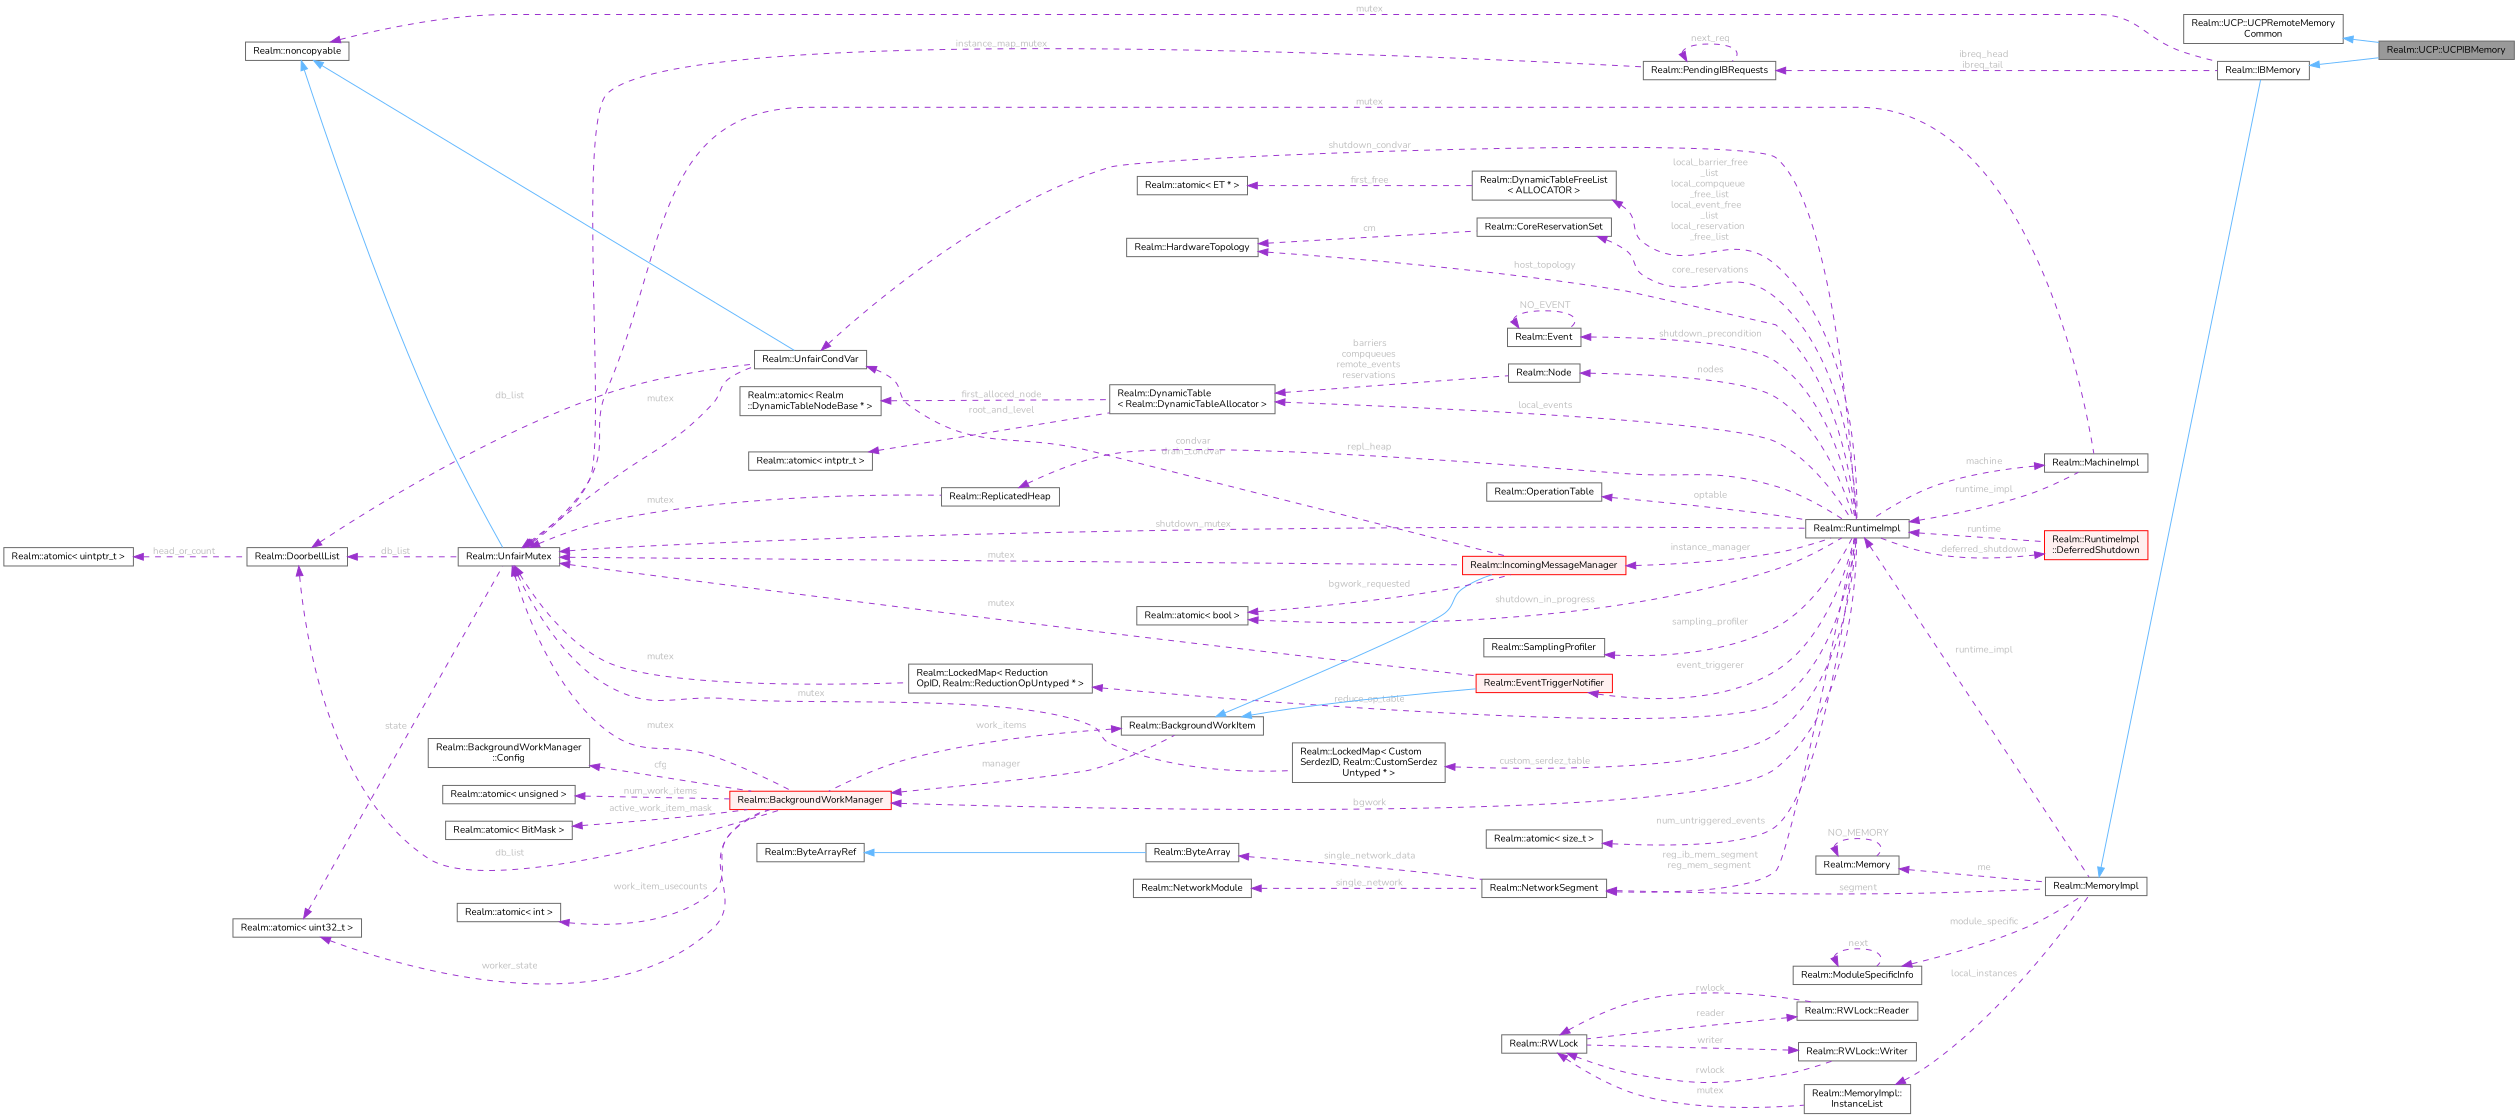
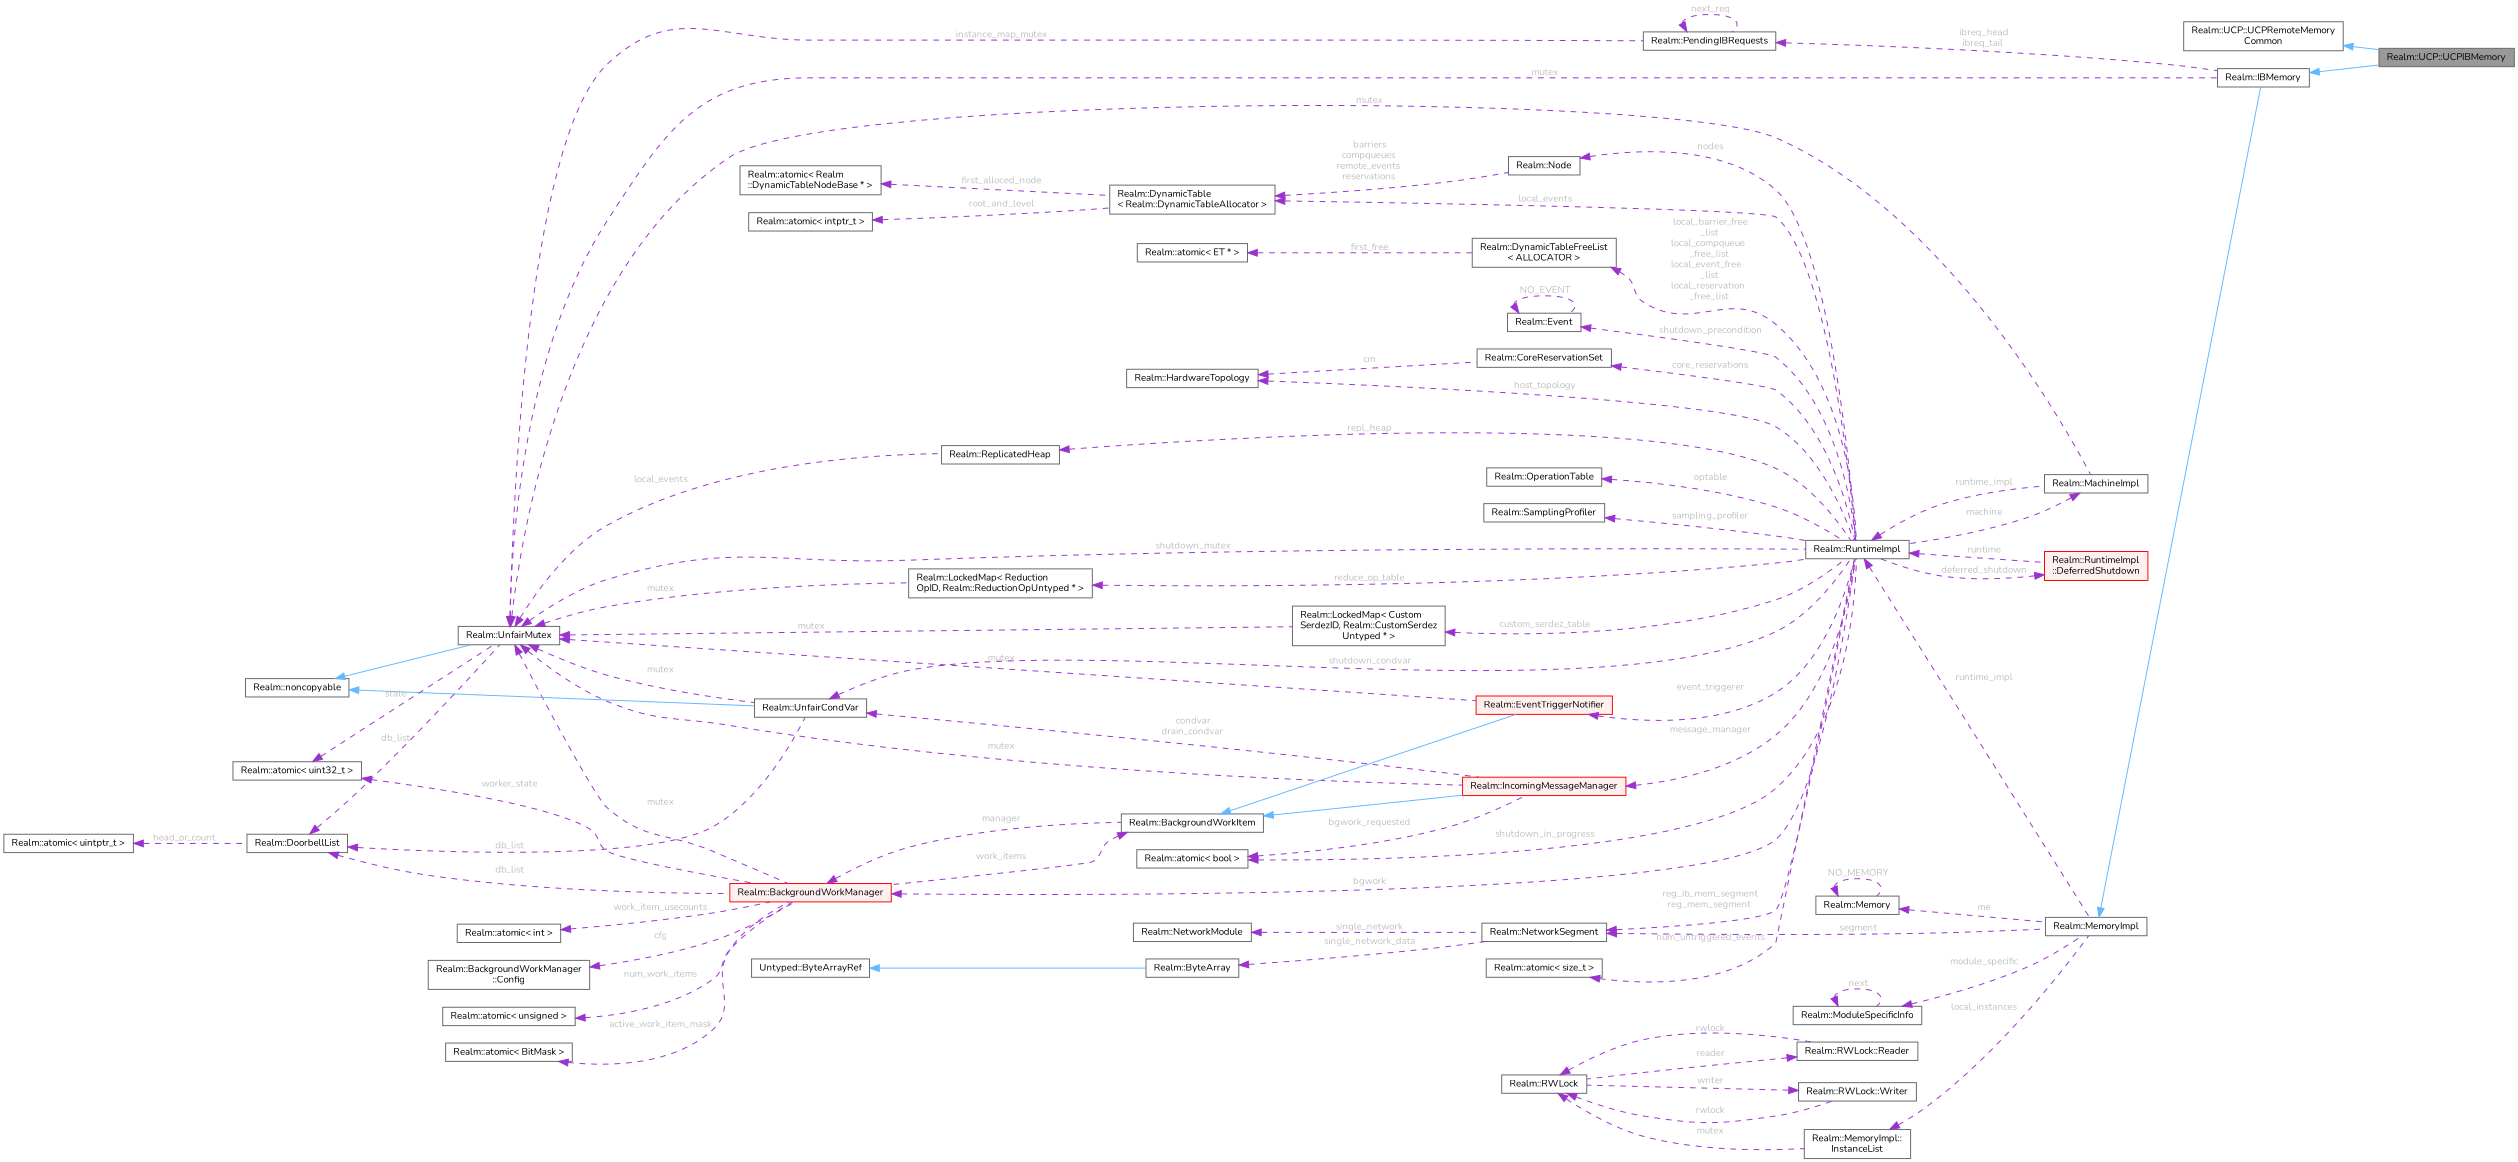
edge "Realm::IBMemory" -> "Realm::noncopyable": now "Realm::IBMemory" -> "Realm::UnfairMutex"
edge "Realm::ReplicatedHeap" -> "Realm::UnfairMutex": label " mutex" -> " local_events"
edge "Realm::RuntimeImpl" -> "Realm::IncomingMessageManager": label " instance_manager" -> " message_manager"
node "Realm::ByteArrayRef": label "Realm::ByteArrayRef" -> "Untyped::ByteArrayRef"
